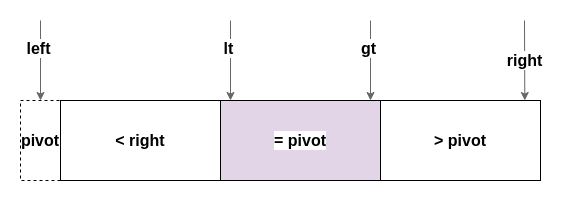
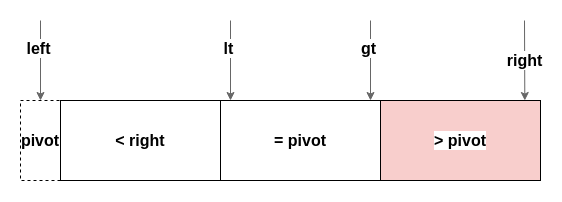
node "= pivot": fillcolor #e1d5e7 -> #ffffff
node "> pivot": fillcolor #ffffff -> #f8cecc
